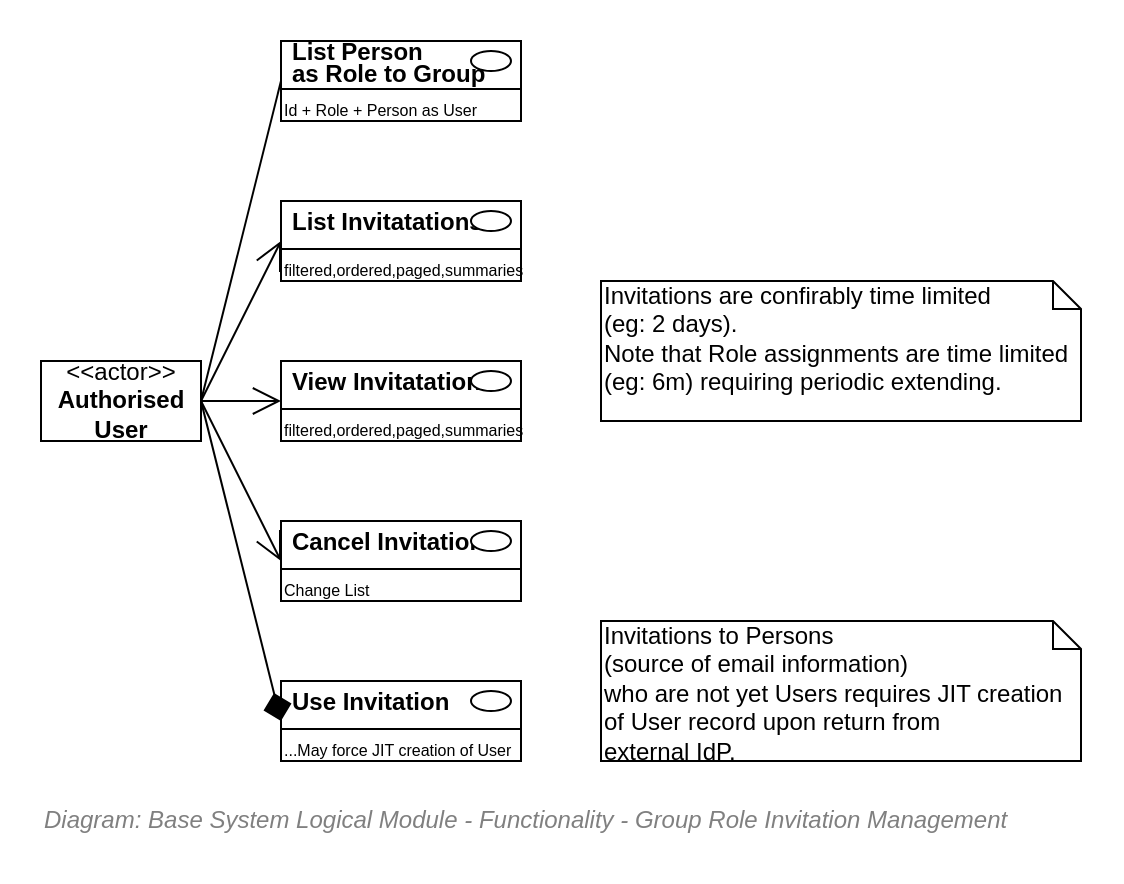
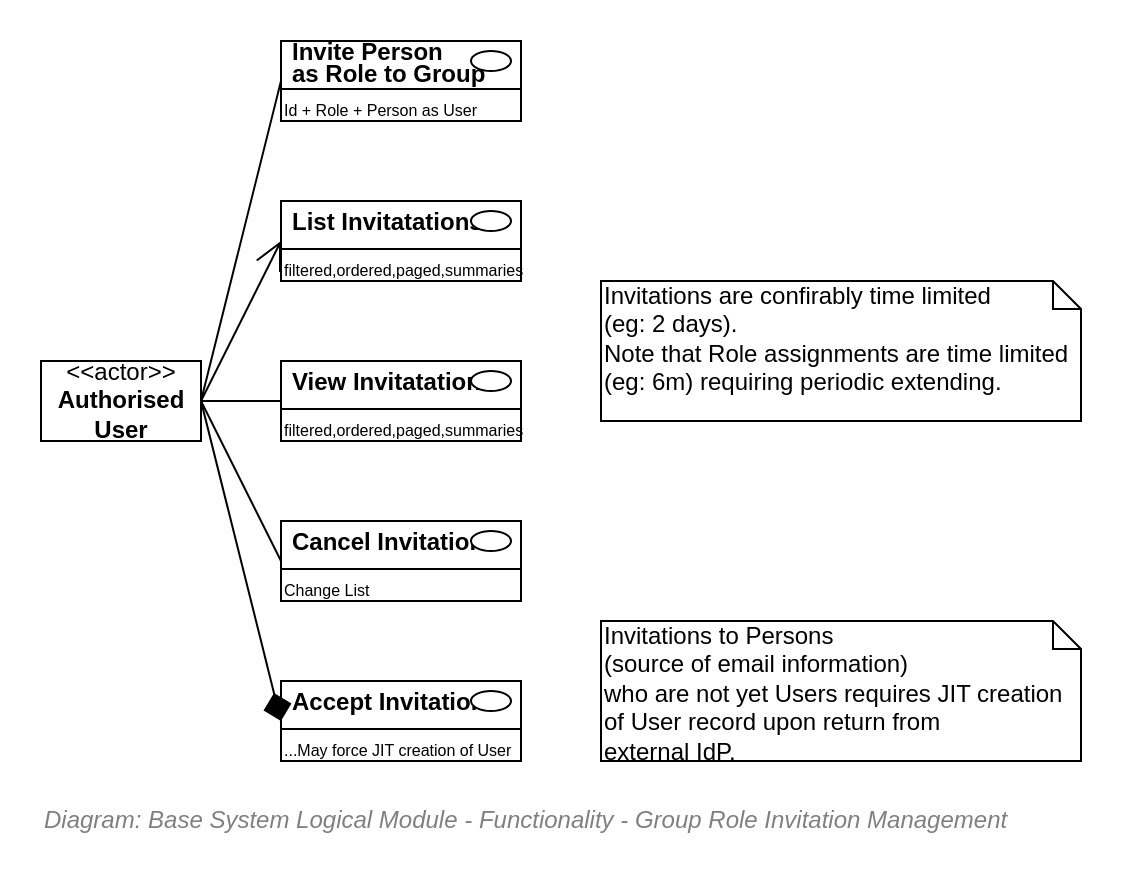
node "List Person as Role to Group": label "List Person as Role to Group" -> "Invite Person as Role to Group"
edge "<<actor>> Authorised User" -> "View Invitatation": arrowhead open -> none
edge "<<actor>> Authorised User" -> "Cancel Invitation": arrowhead open -> none
node "Use Invitation": label "Use Invitation" -> "Accept Invitation"
